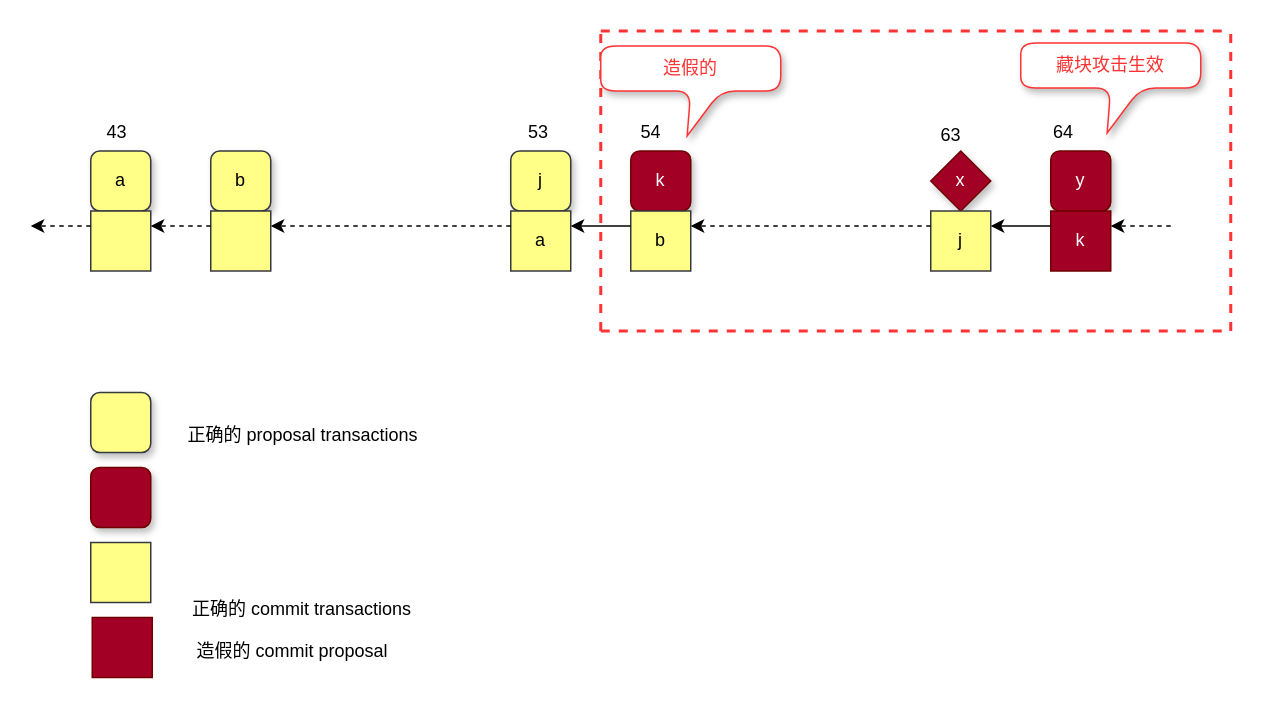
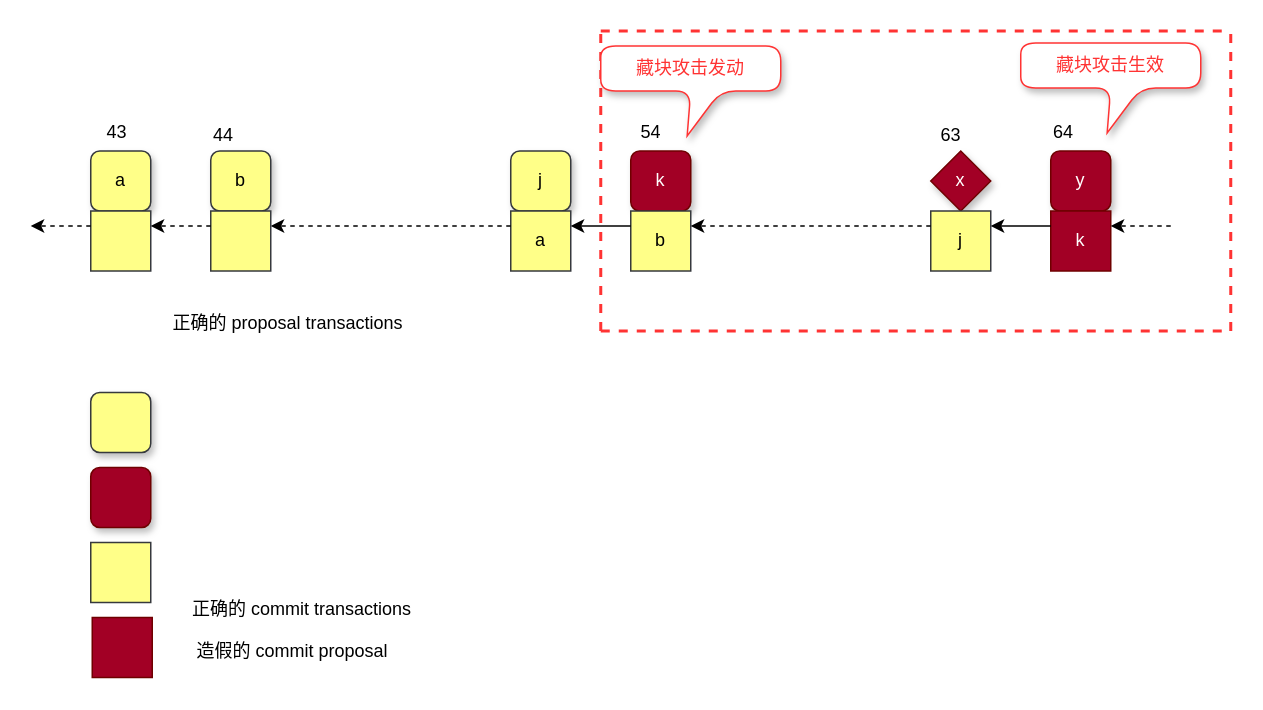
node "造假的": label "造假的" -> "藏块攻击发动"
node "53": removed
node "44": added
node "正确的 proposal transactions": moved (313, 436) -> (298, 323)
